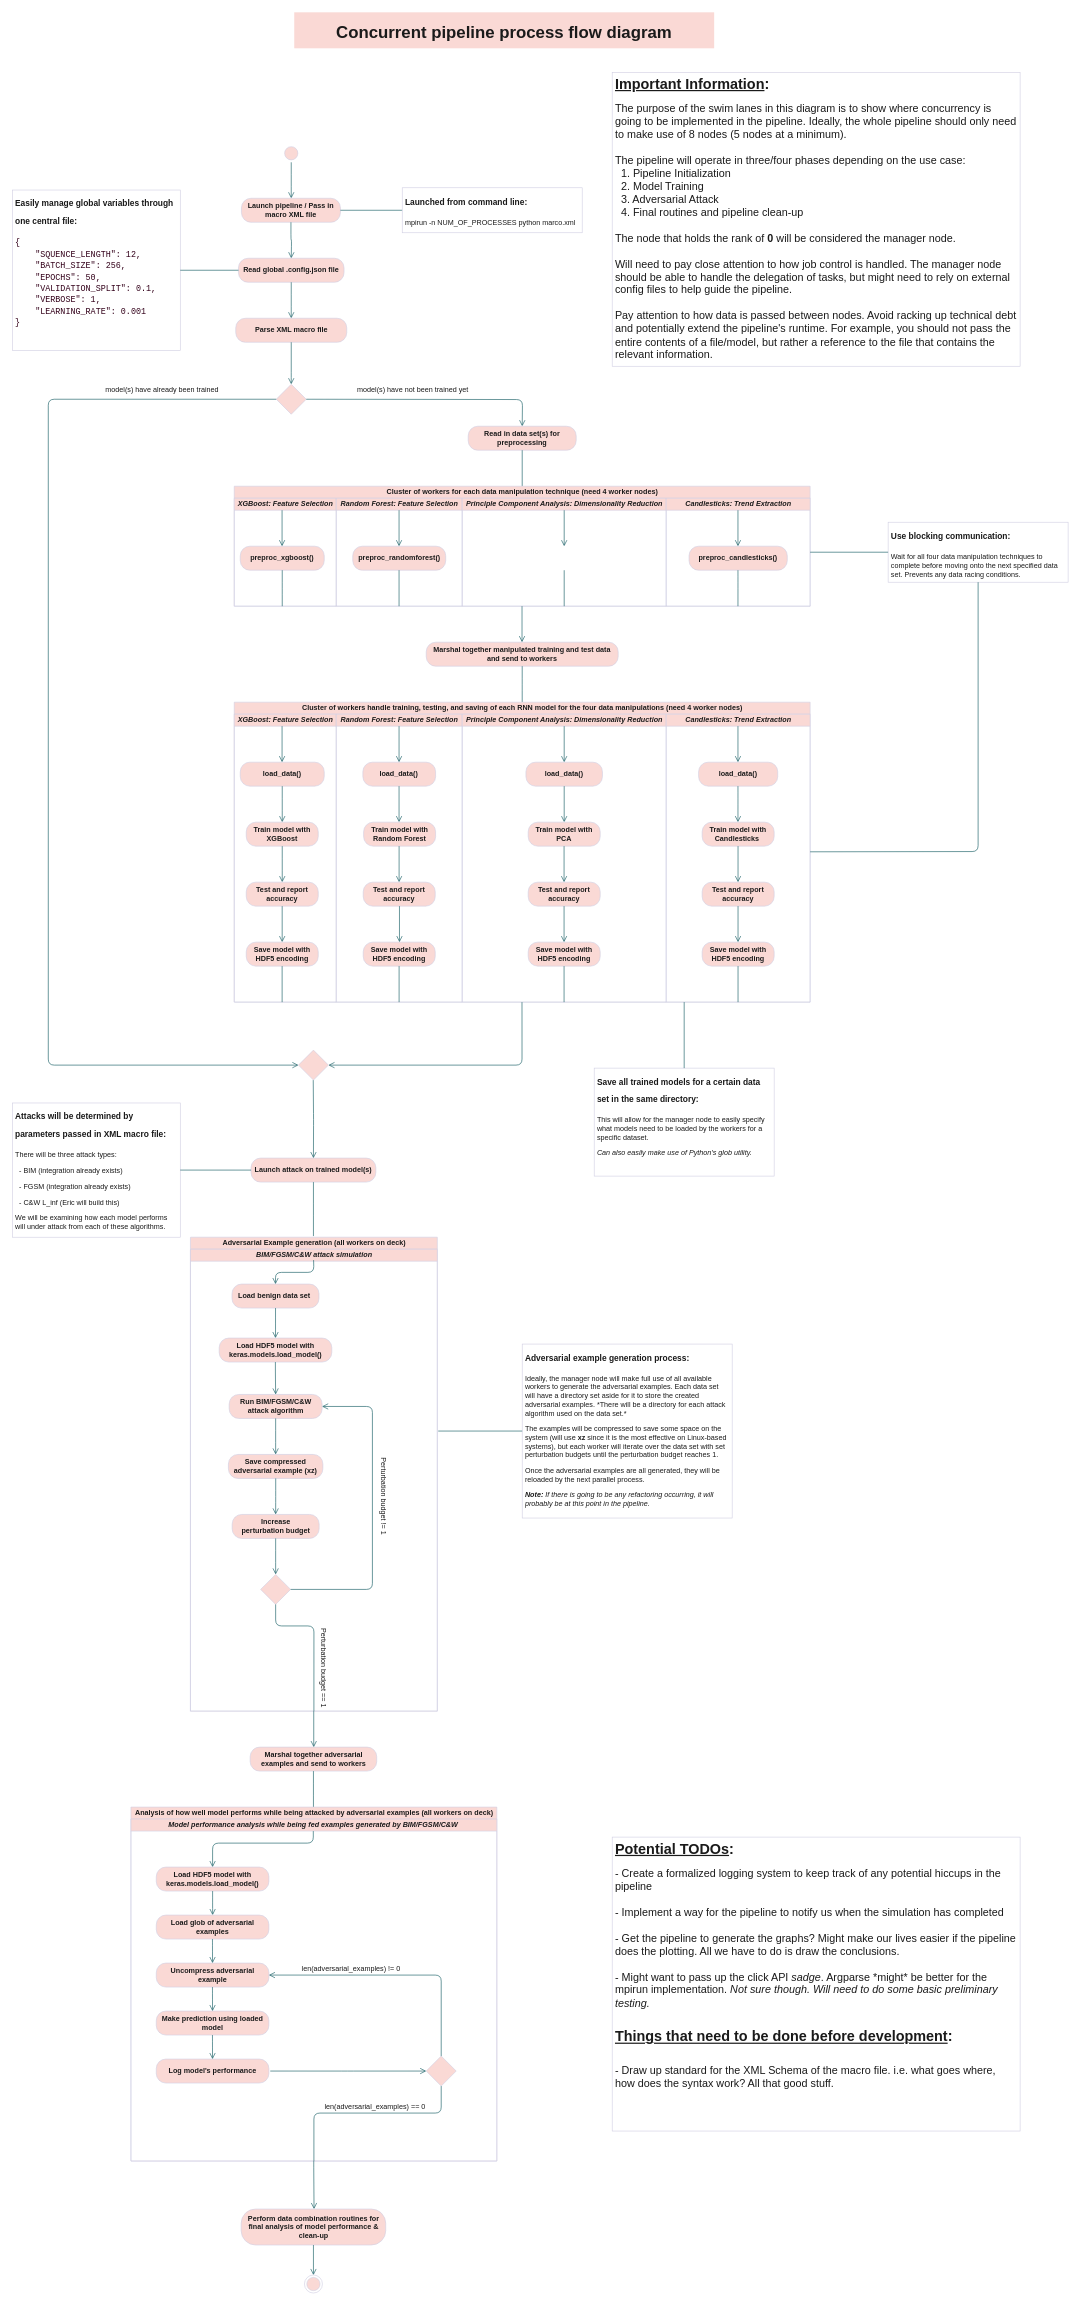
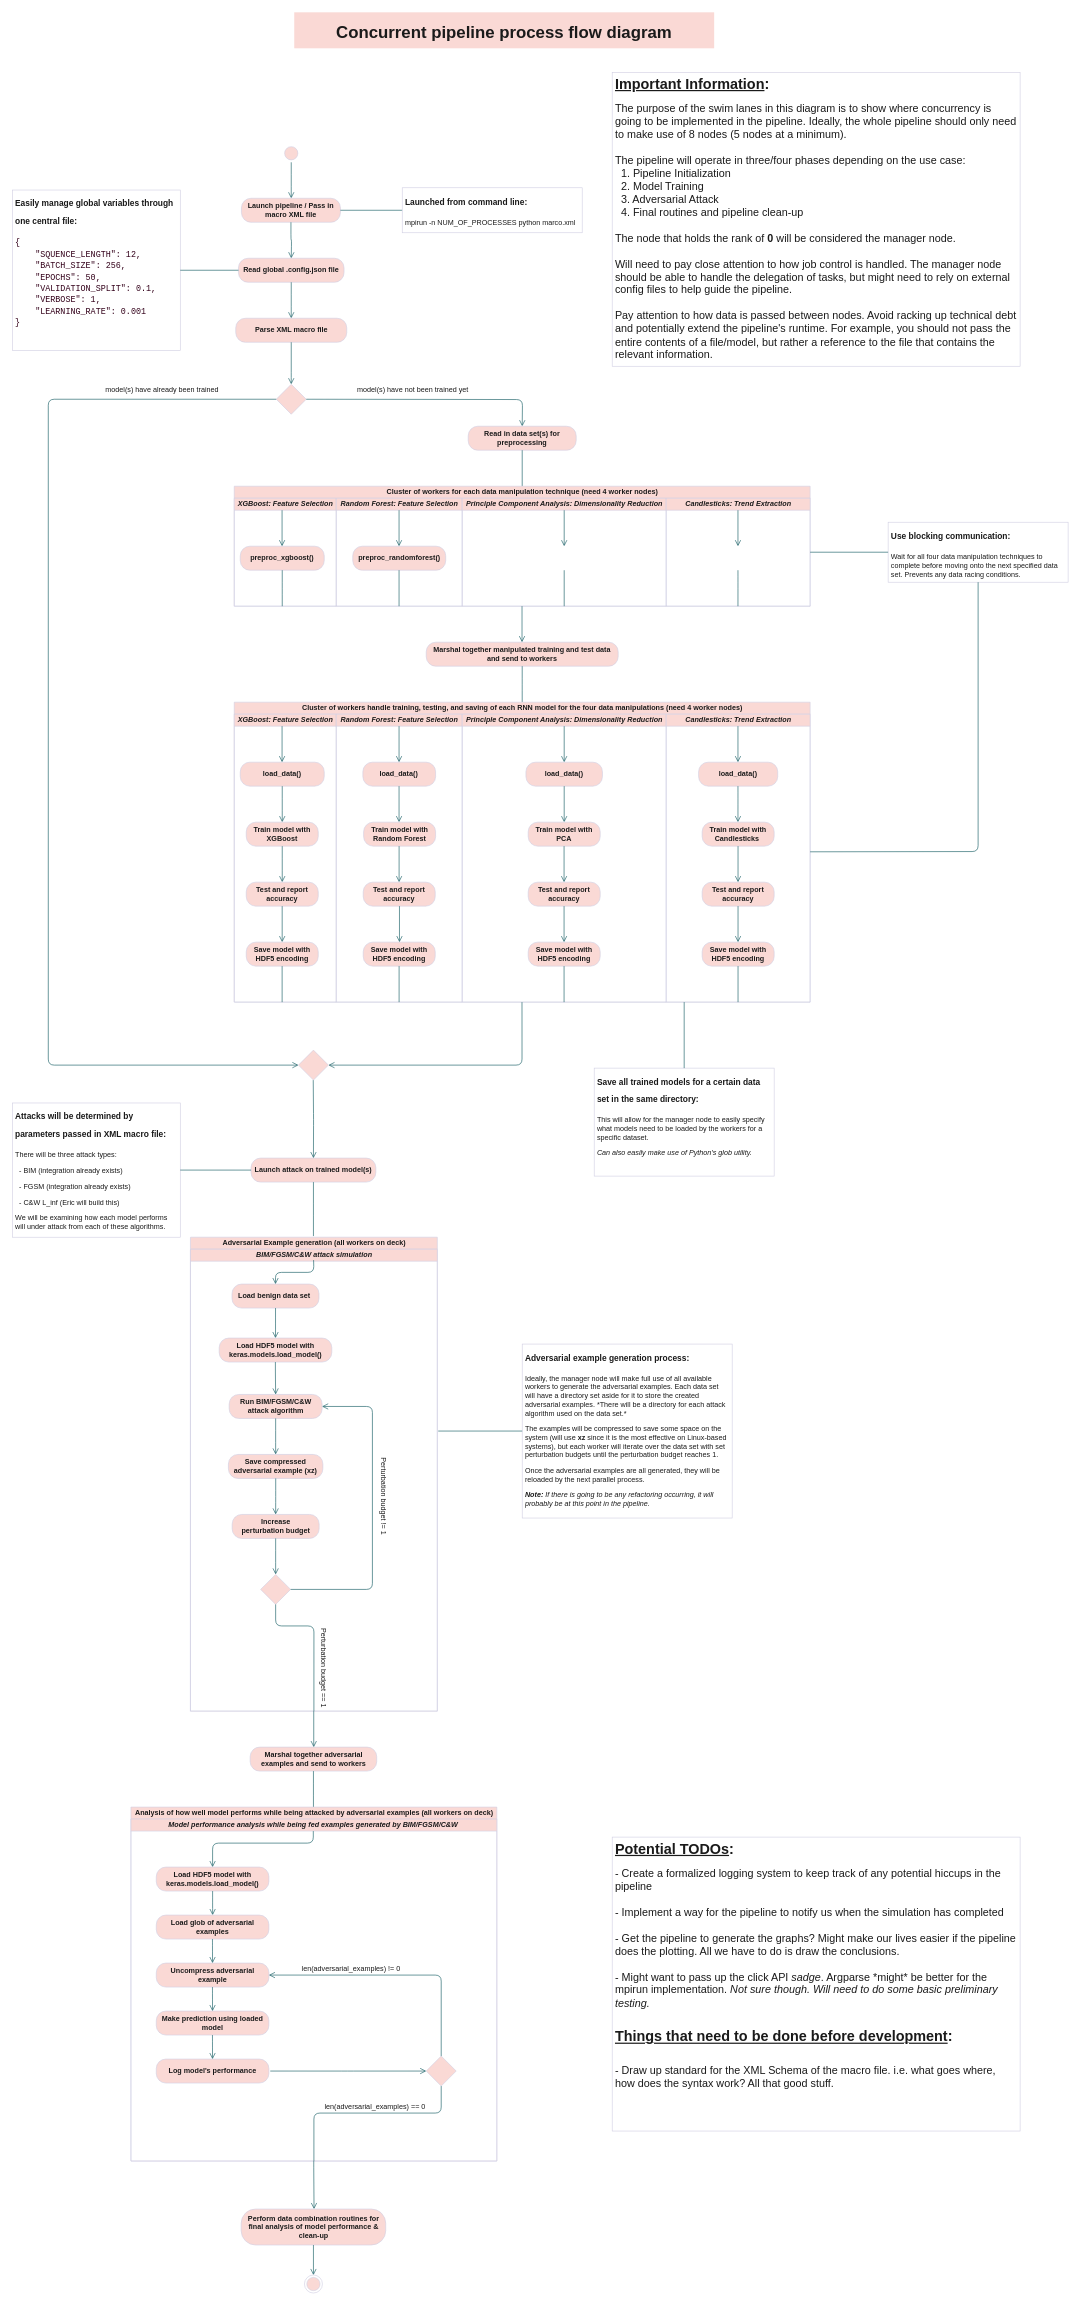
node "preproc_candlesticks()": removed
